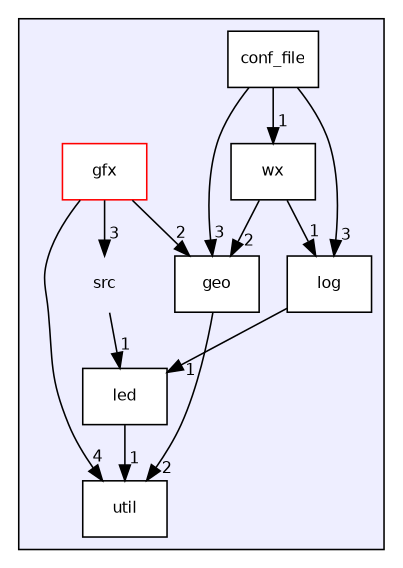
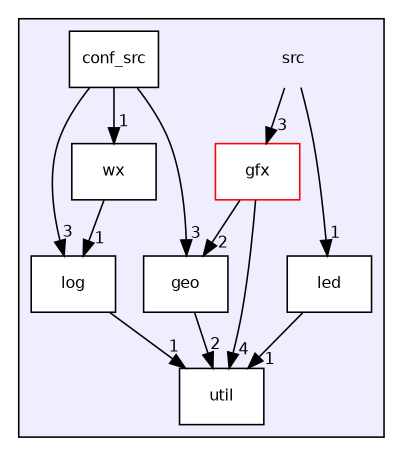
node "conf_file": label "conf_file" -> "conf_src"
edge "gfx" -> "src": reversed
edge "wx" -> "geo": removed
edge "log" -> "led": now "log" -> "util"
